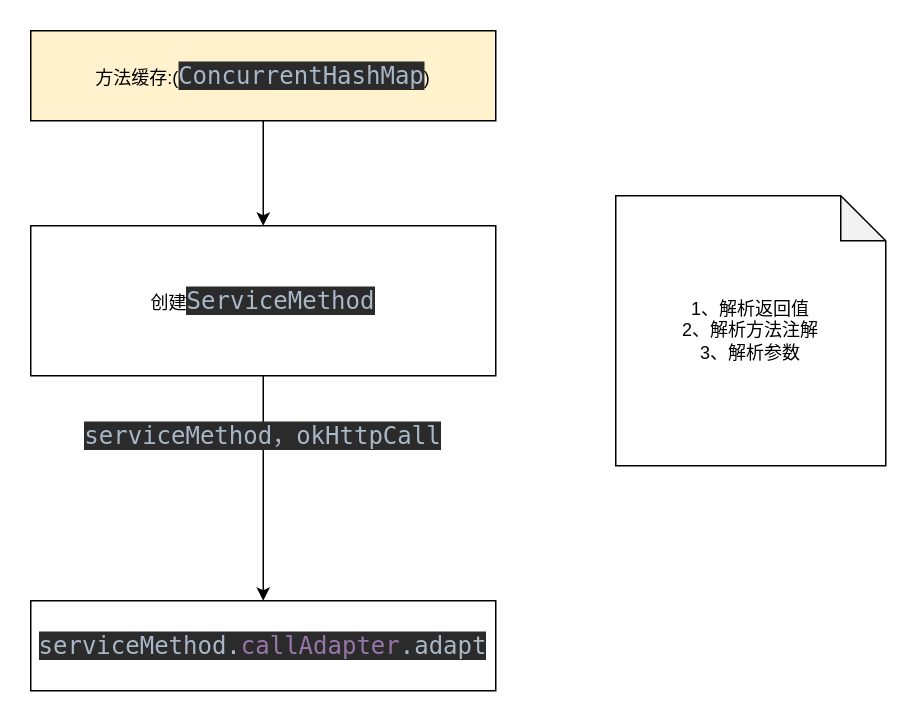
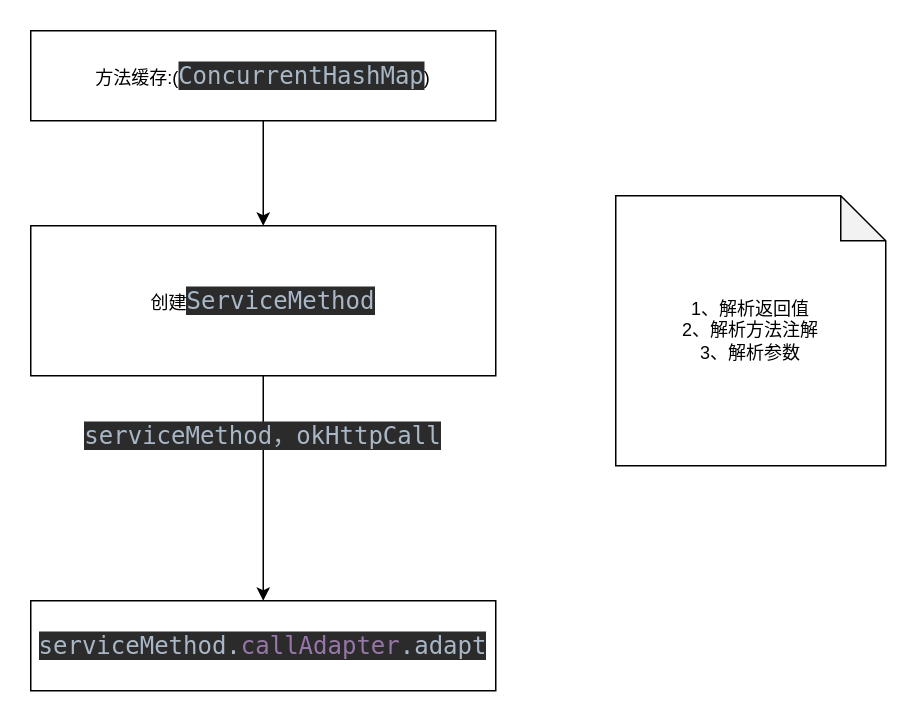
node "方法缓存:(ConcurrentHashMap)": fillcolor #fff2cc -> #ffffff
